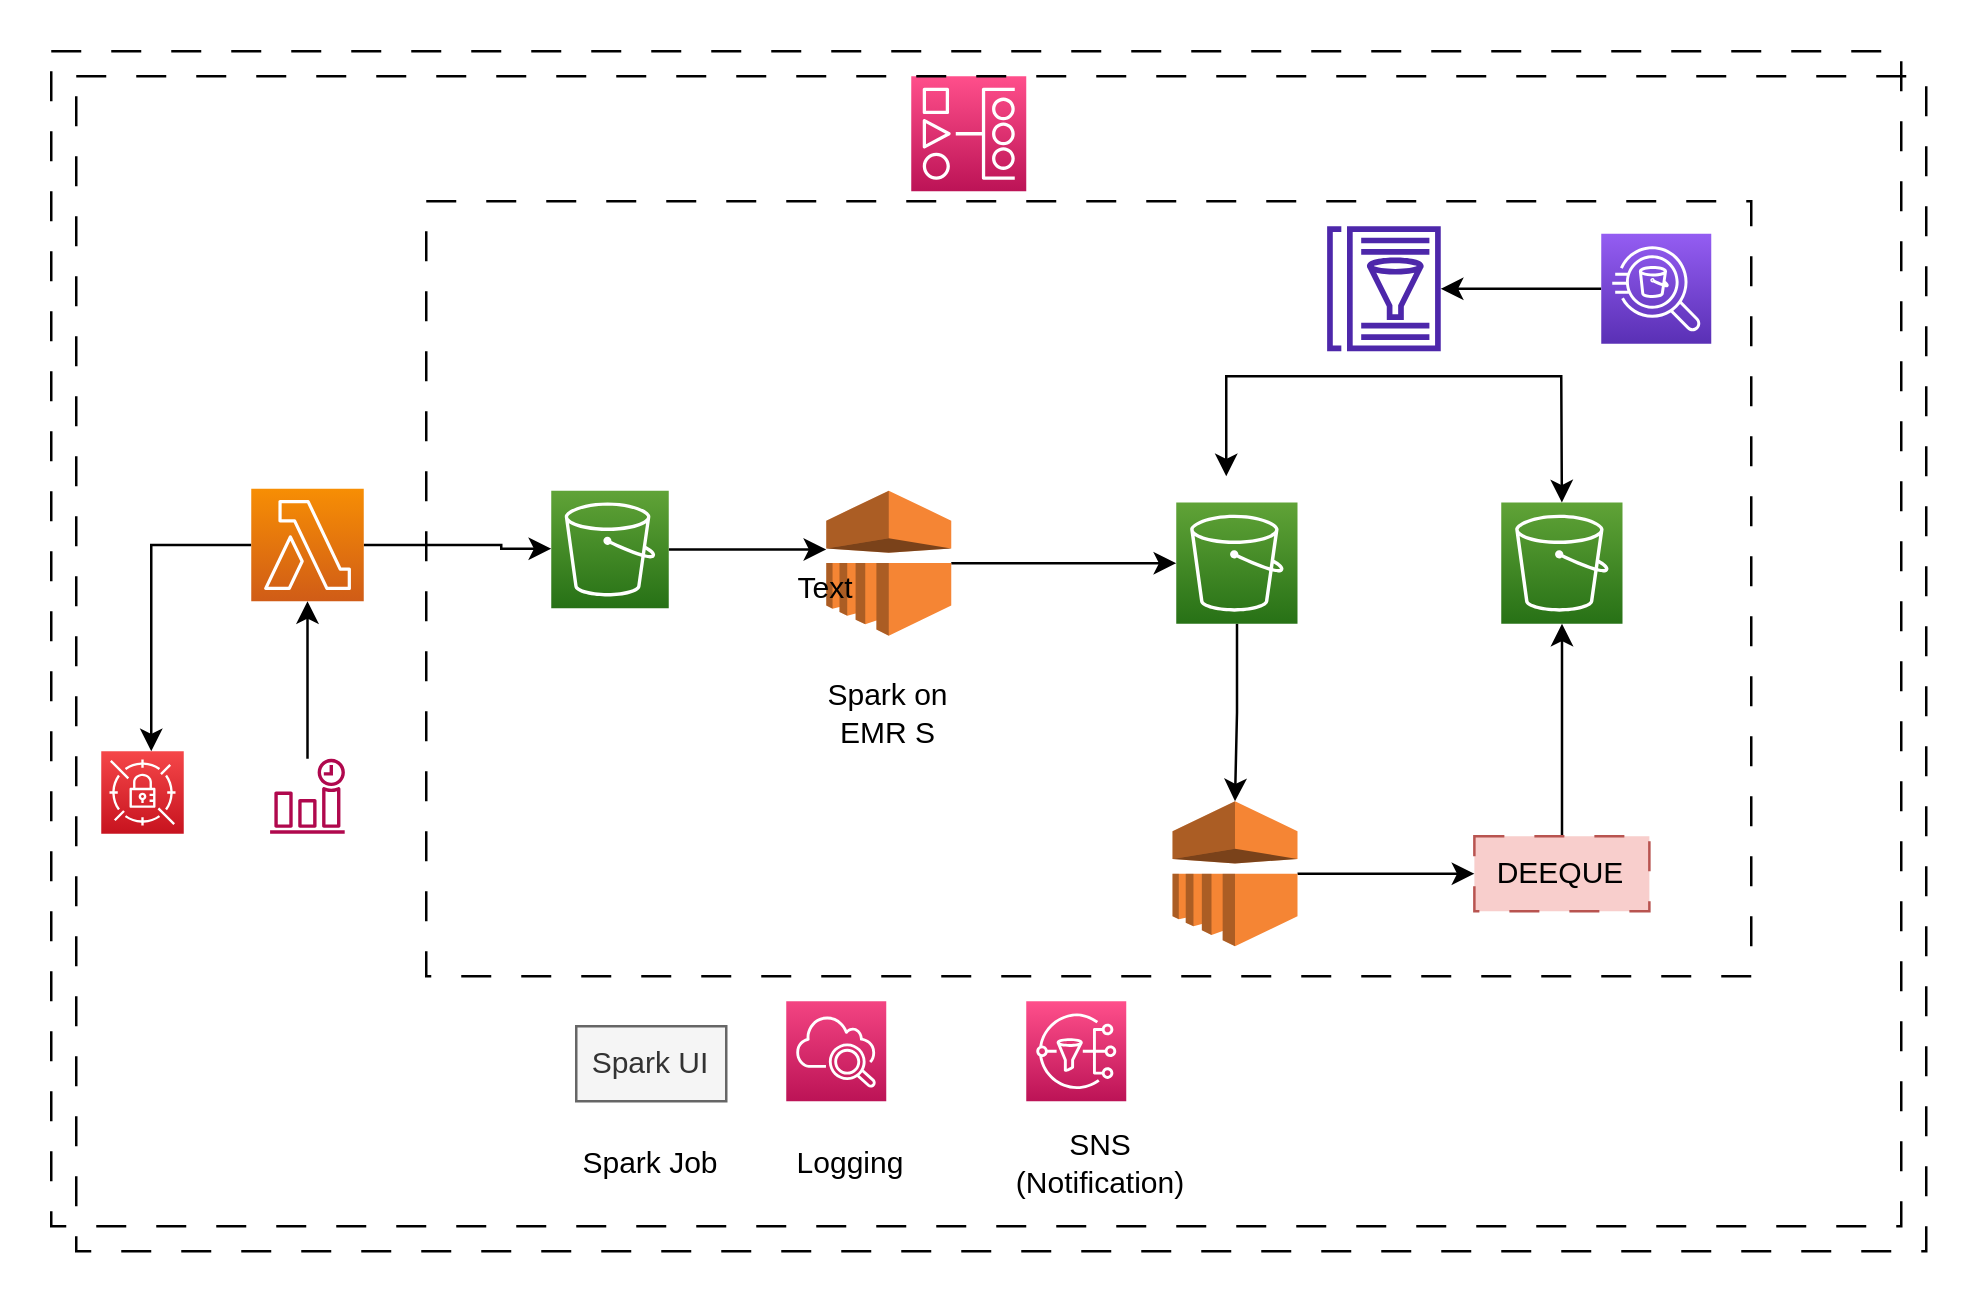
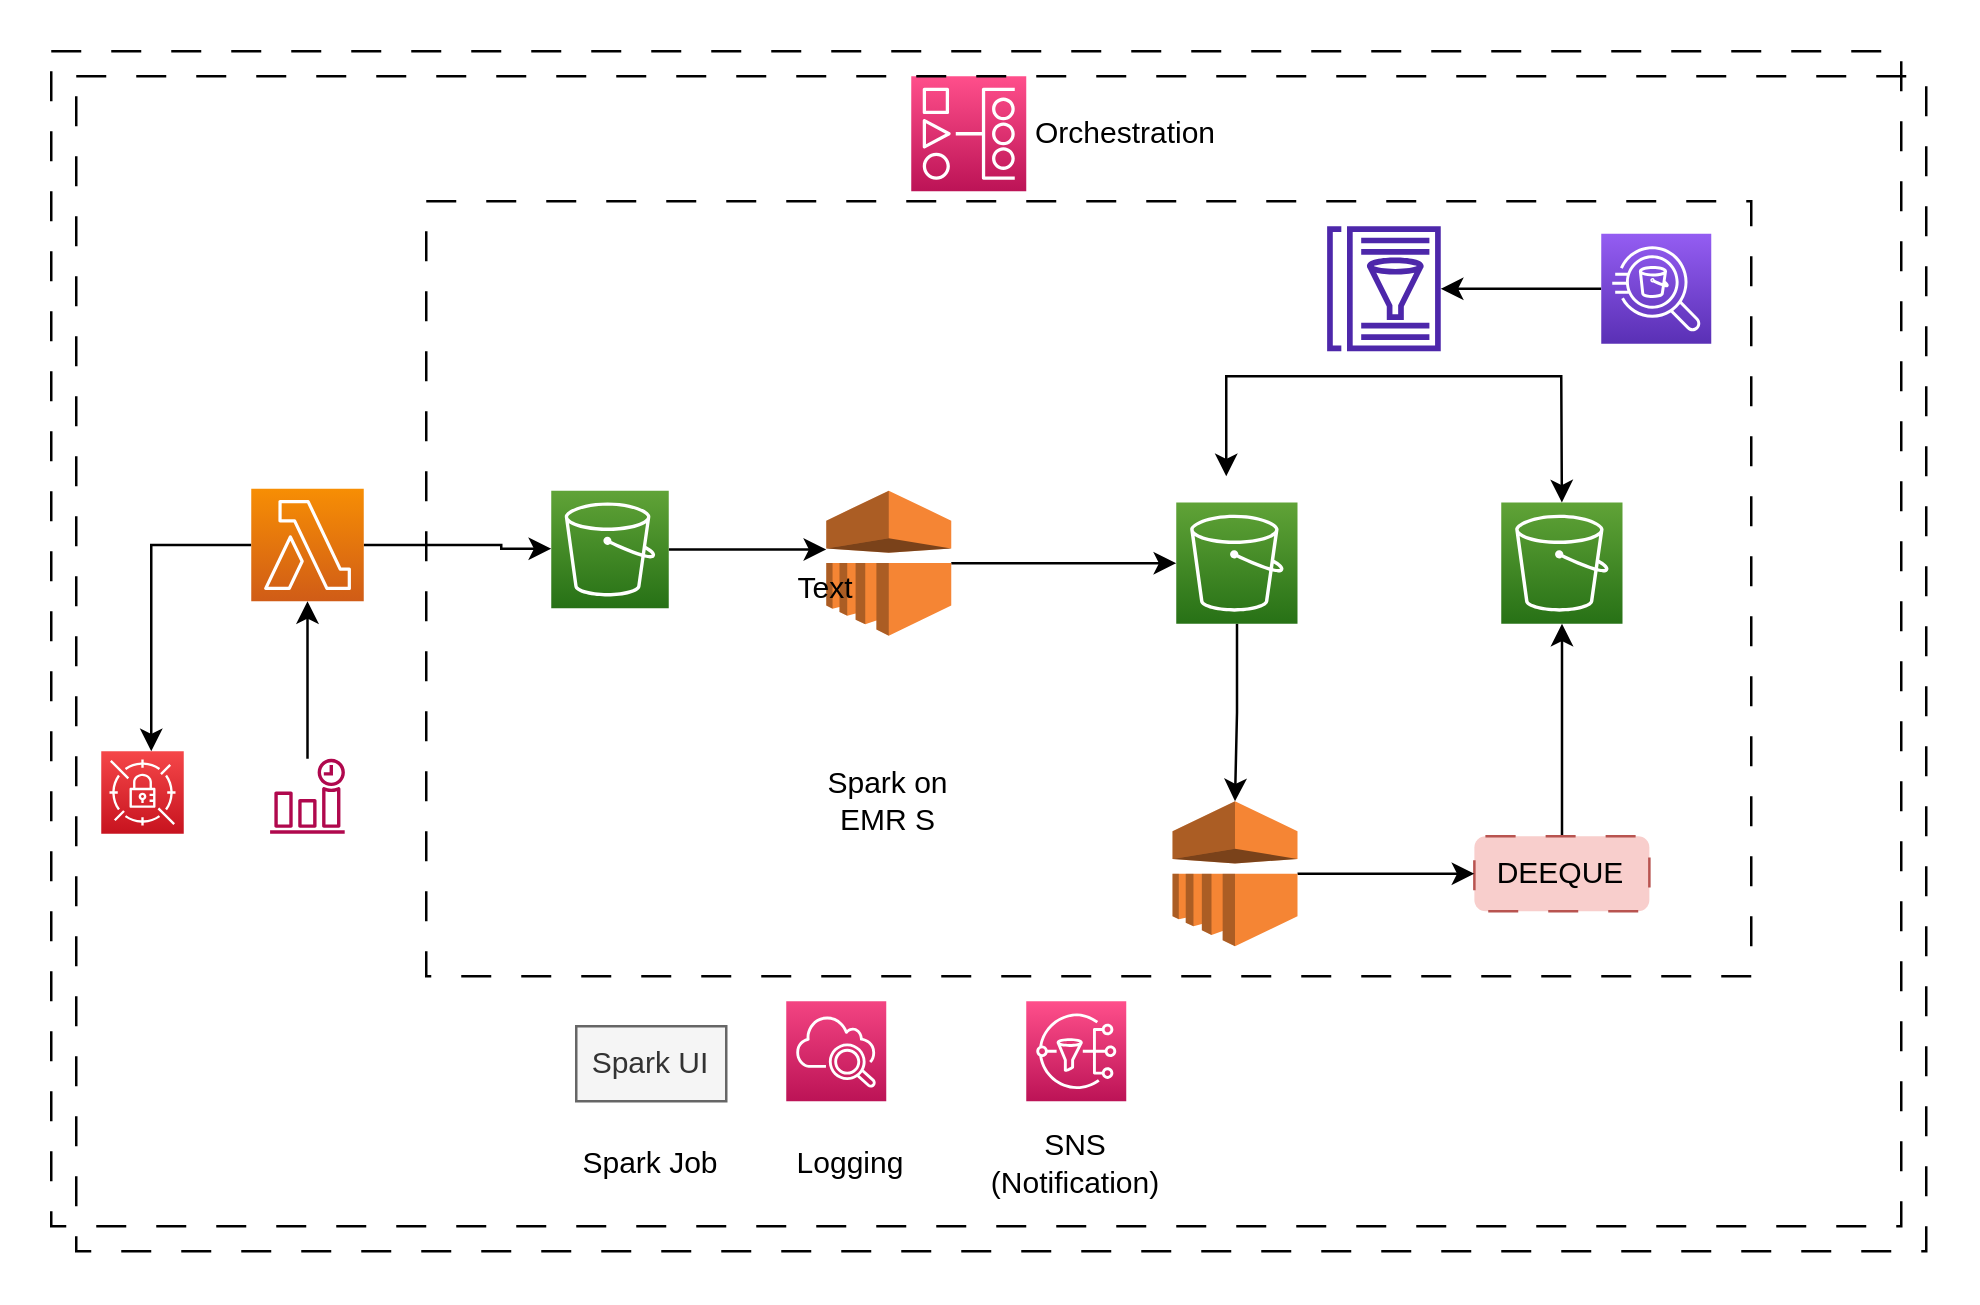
node "Orchestration": added
node "Spark on EMR S": moved (889, 714) -> (889, 801)
node "DEEQUE": shape rectangle -> rounded rectangle
node "SNS (Notification)": moved (1101, 1164) -> (1076, 1164)
